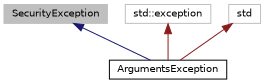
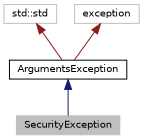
node "std::exception": label "std::exception" -> "std::std"
node "std": label "std" -> "exception"
edge "ArgumentsException" -> "SecurityException": reversed
